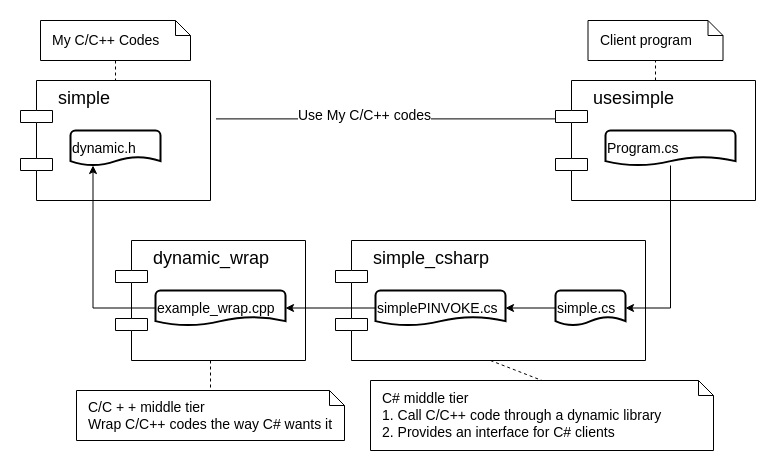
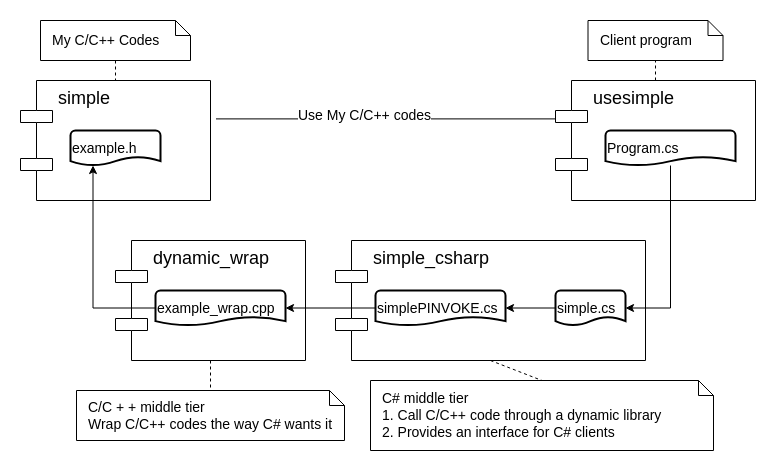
node "dynamic.h": label "dynamic.h" -> "example.h"
